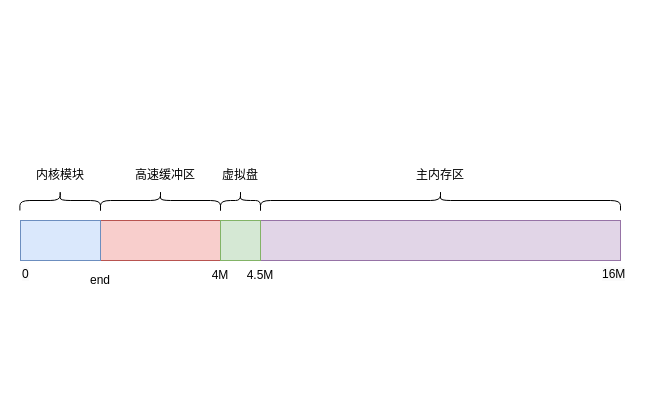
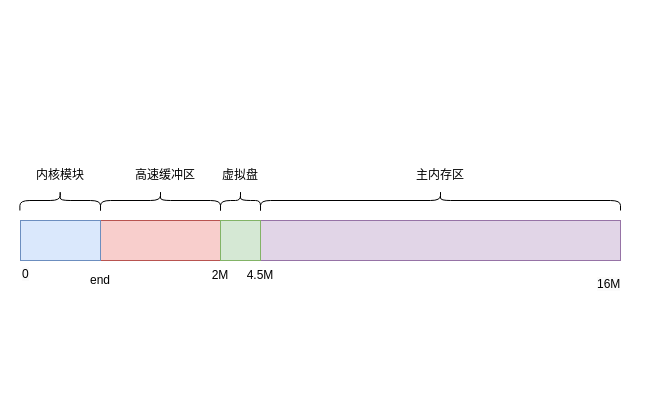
node "4M": label "4M" -> "2M"
node "16M": moved (626, 281) -> (621, 291)
